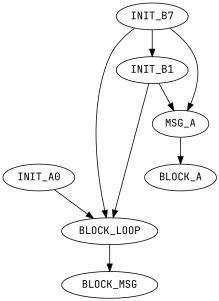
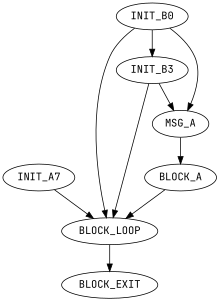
node "INIT_B7": label "INIT_B7" -> "INIT_B0"
node "INIT_B1": label "INIT_B1" -> "INIT_B3"
node "INIT_A0": label "INIT_A0" -> "INIT_A7"
edge "BLOCK_A" -> "BLOCK_LOOP": added
node "BLOCK_MSG": label "BLOCK_MSG" -> "BLOCK_EXIT"
